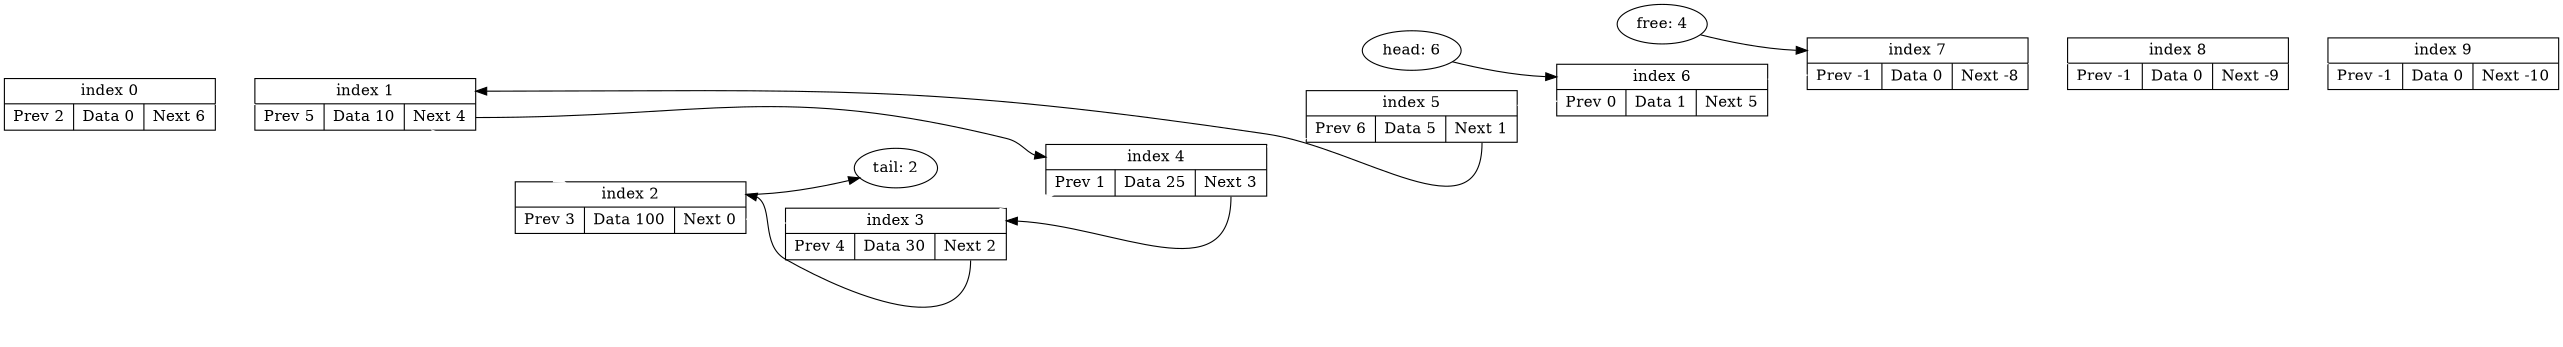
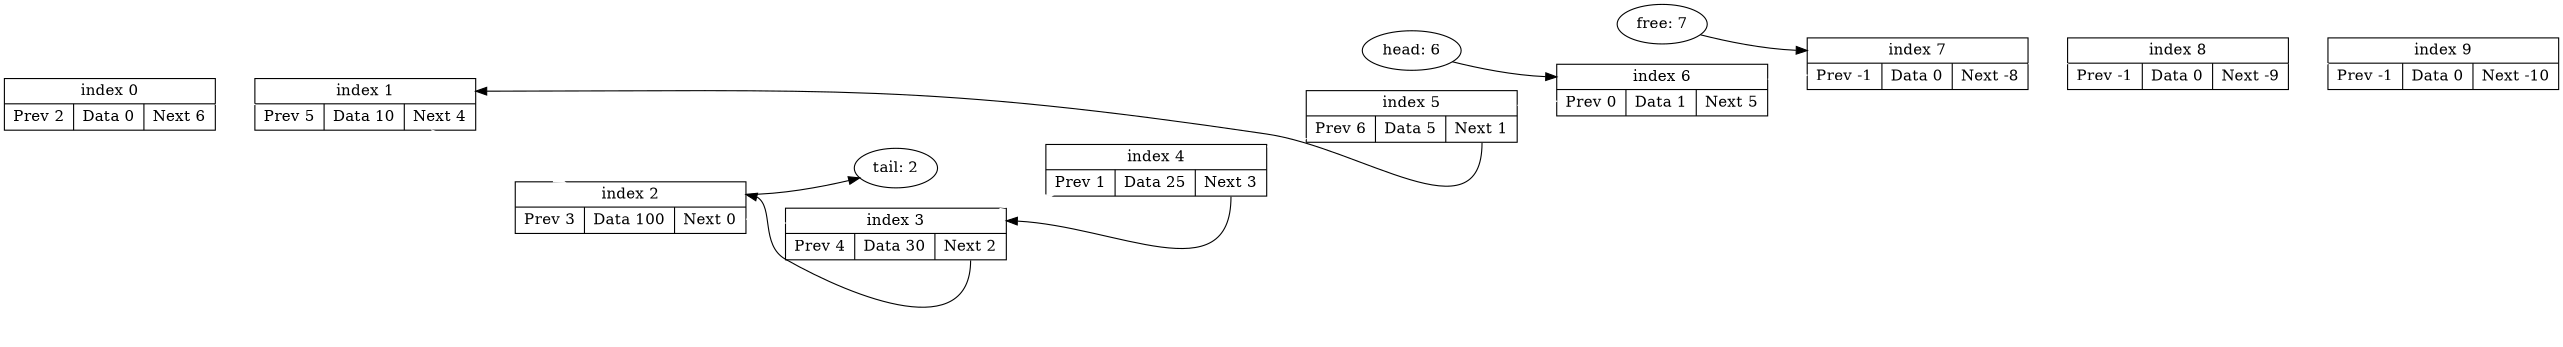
node "free: 4": label "free: 4" -> "free: 7"
edge "index 1" -> "index 4": removed
